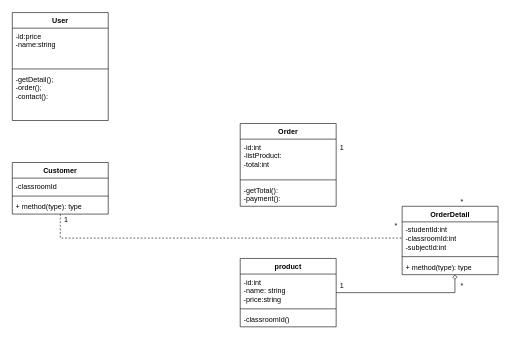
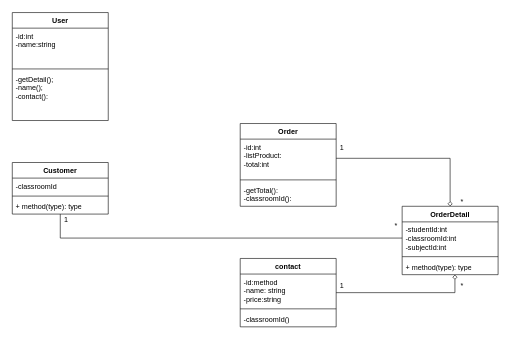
node "-id:price -name:string": label "-id:price -name:string" -> "-id:int -name:string"
node "-getDetail(); -order(); -contact():": label "-getDetail(); -order(); -contact():" -> "-getDetail(); -name(); -contact():"
edge "-id:int -listProduct: -total:int" -> "OrderDetail": added
node "-getTotal(): -payment():": label "-getTotal(): -payment():" -> "-getTotal(): -classroomId():"
edge "Customer" -- "-studentId:int -classroomId:int -subjectId:int": style dashed -> solid
node "product": label "product" -> "contact"
node "-id:int -name: string -price:string": label "-id:int -name: string -price:string" -> "-id:method -name: string -price:string"
